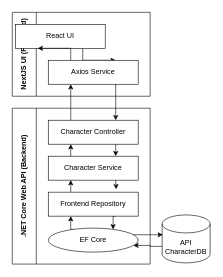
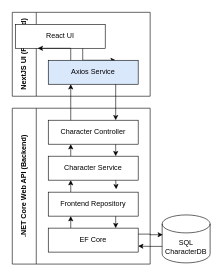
node "Axios Service": fillcolor #ffffff -> #dae8fc
node "EF Core": shape ellipse -> rectangle
node "API CharacterDB": label "API CharacterDB" -> "SQL CharacterDB"
